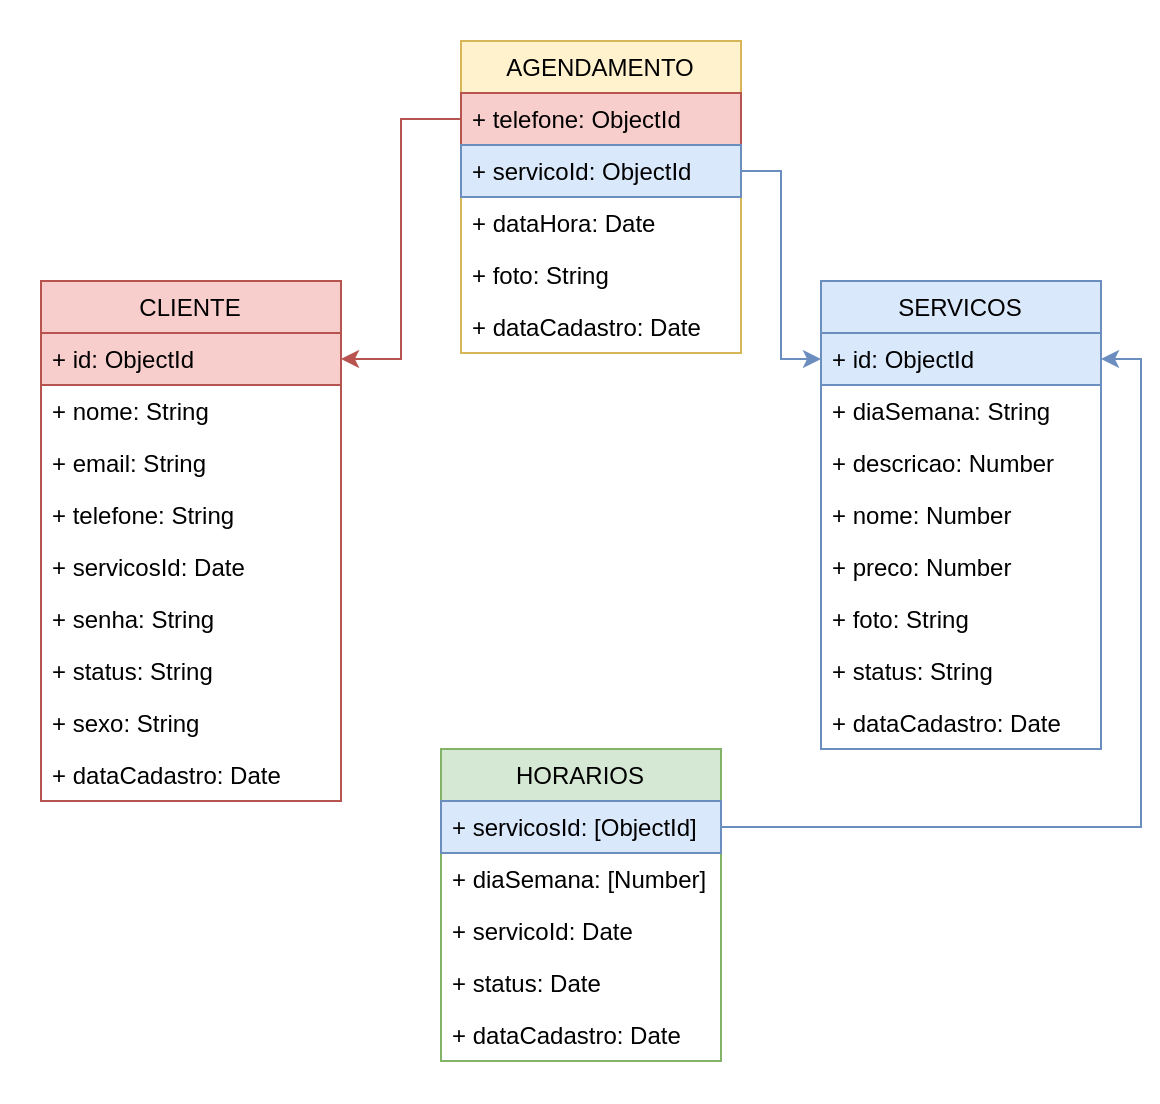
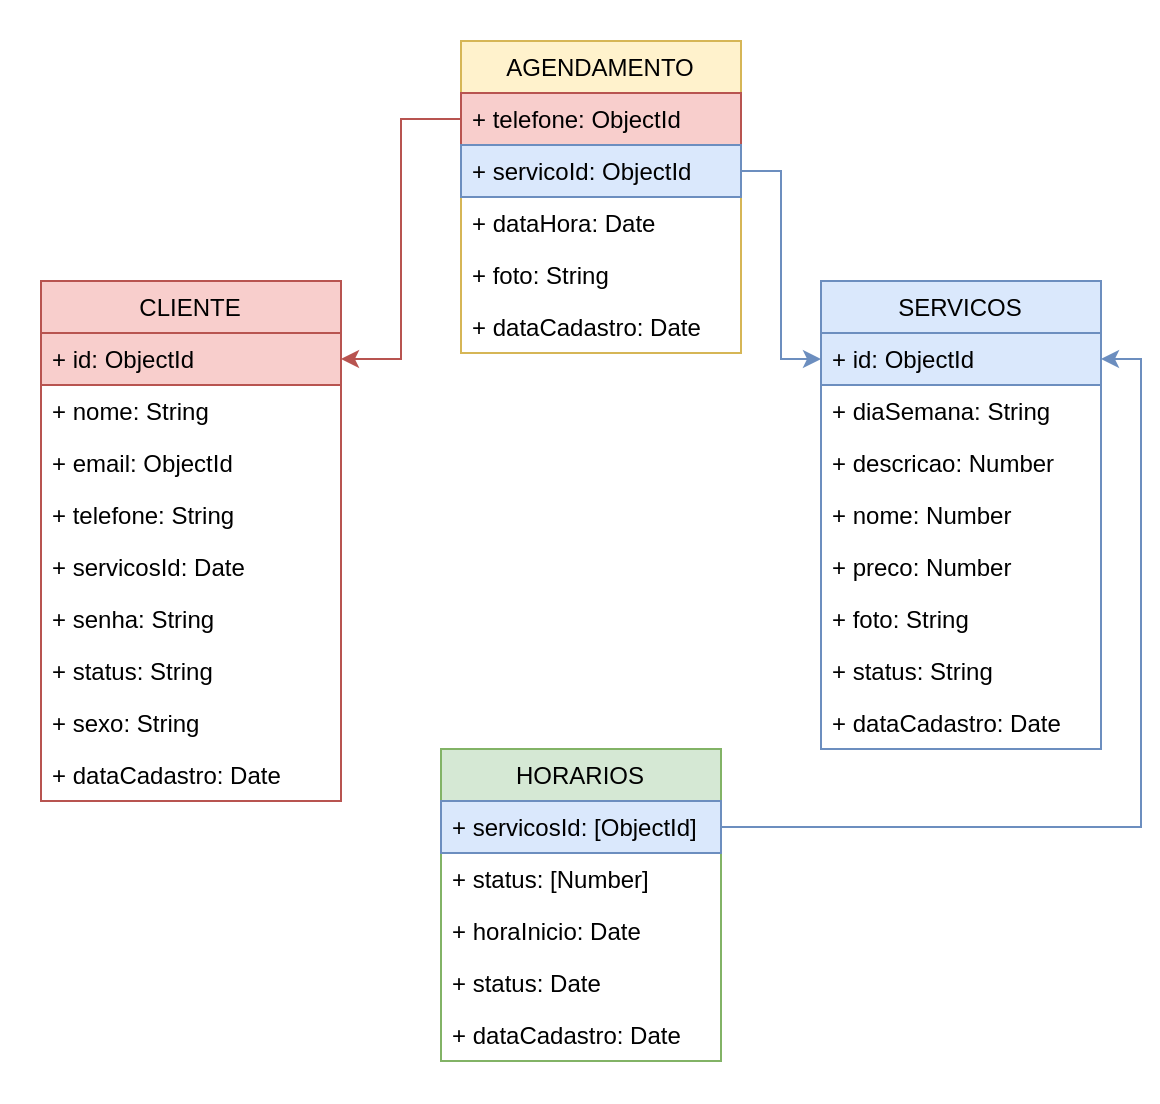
node "+ email: String": label "+ email: String" -> "+ email: ObjectId"
node "+ diaSemana: [Number]": label "+ diaSemana: [Number]" -> "+ status: [Number]"
node "+ servicoId: Date": label "+ servicoId: Date" -> "+ horaInicio: Date"
